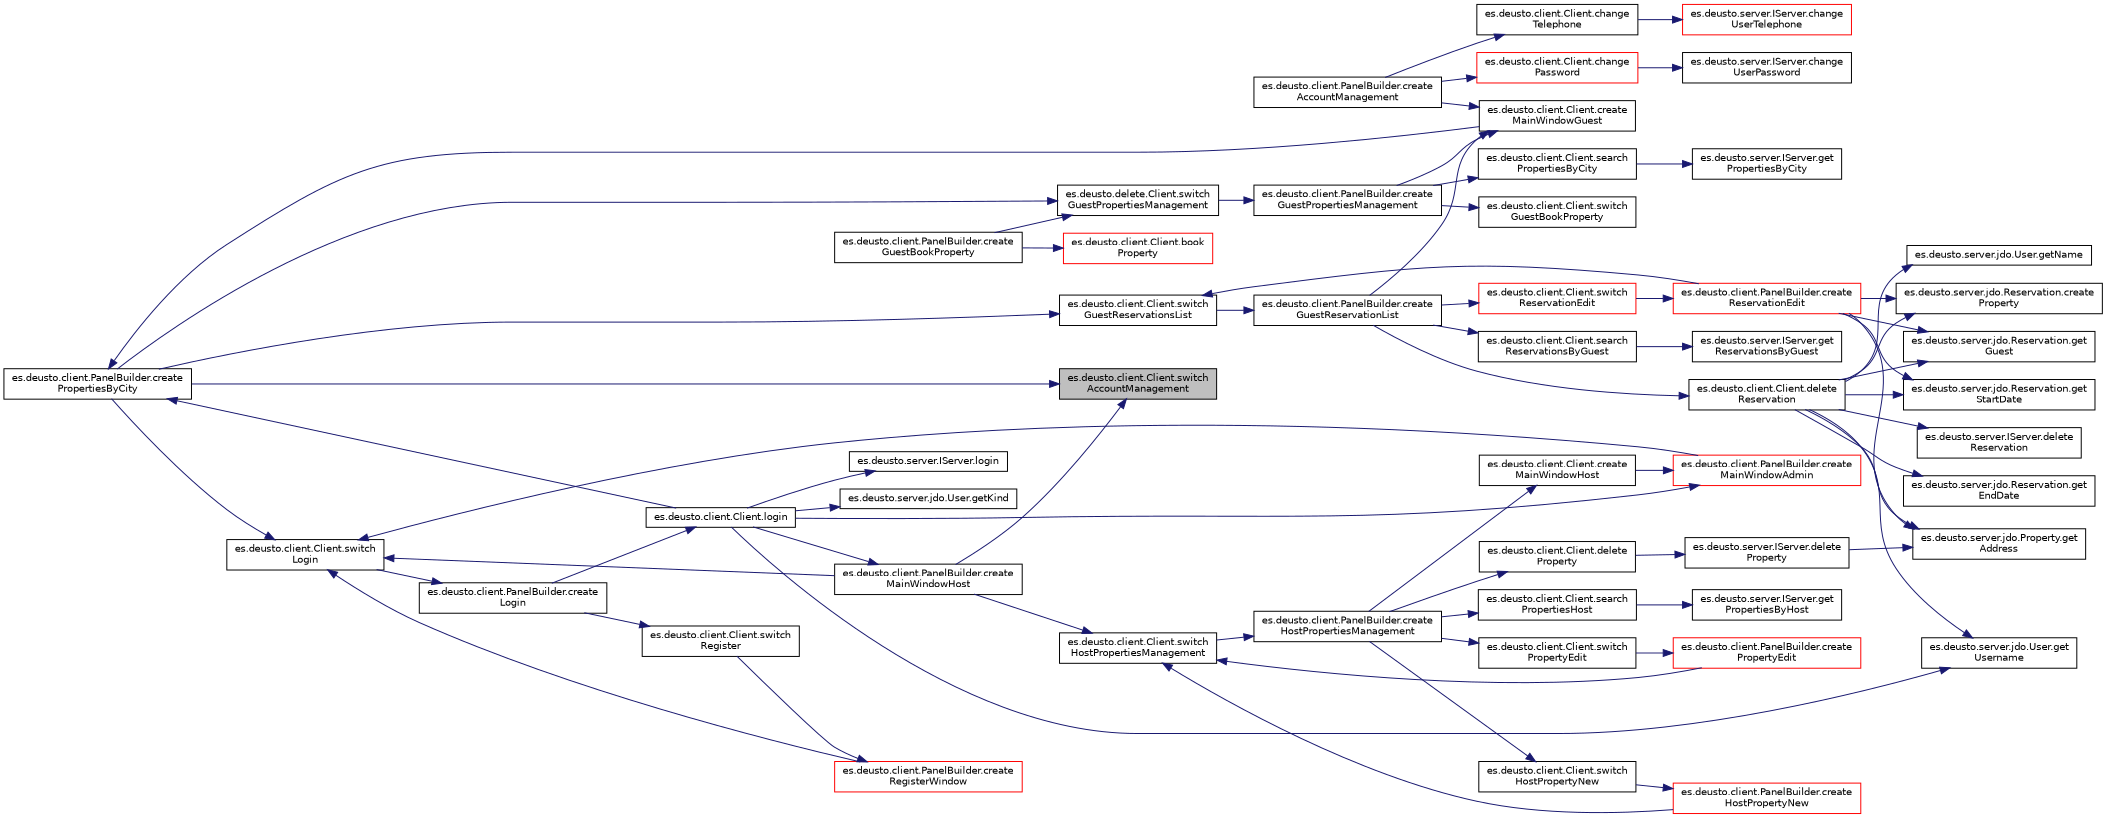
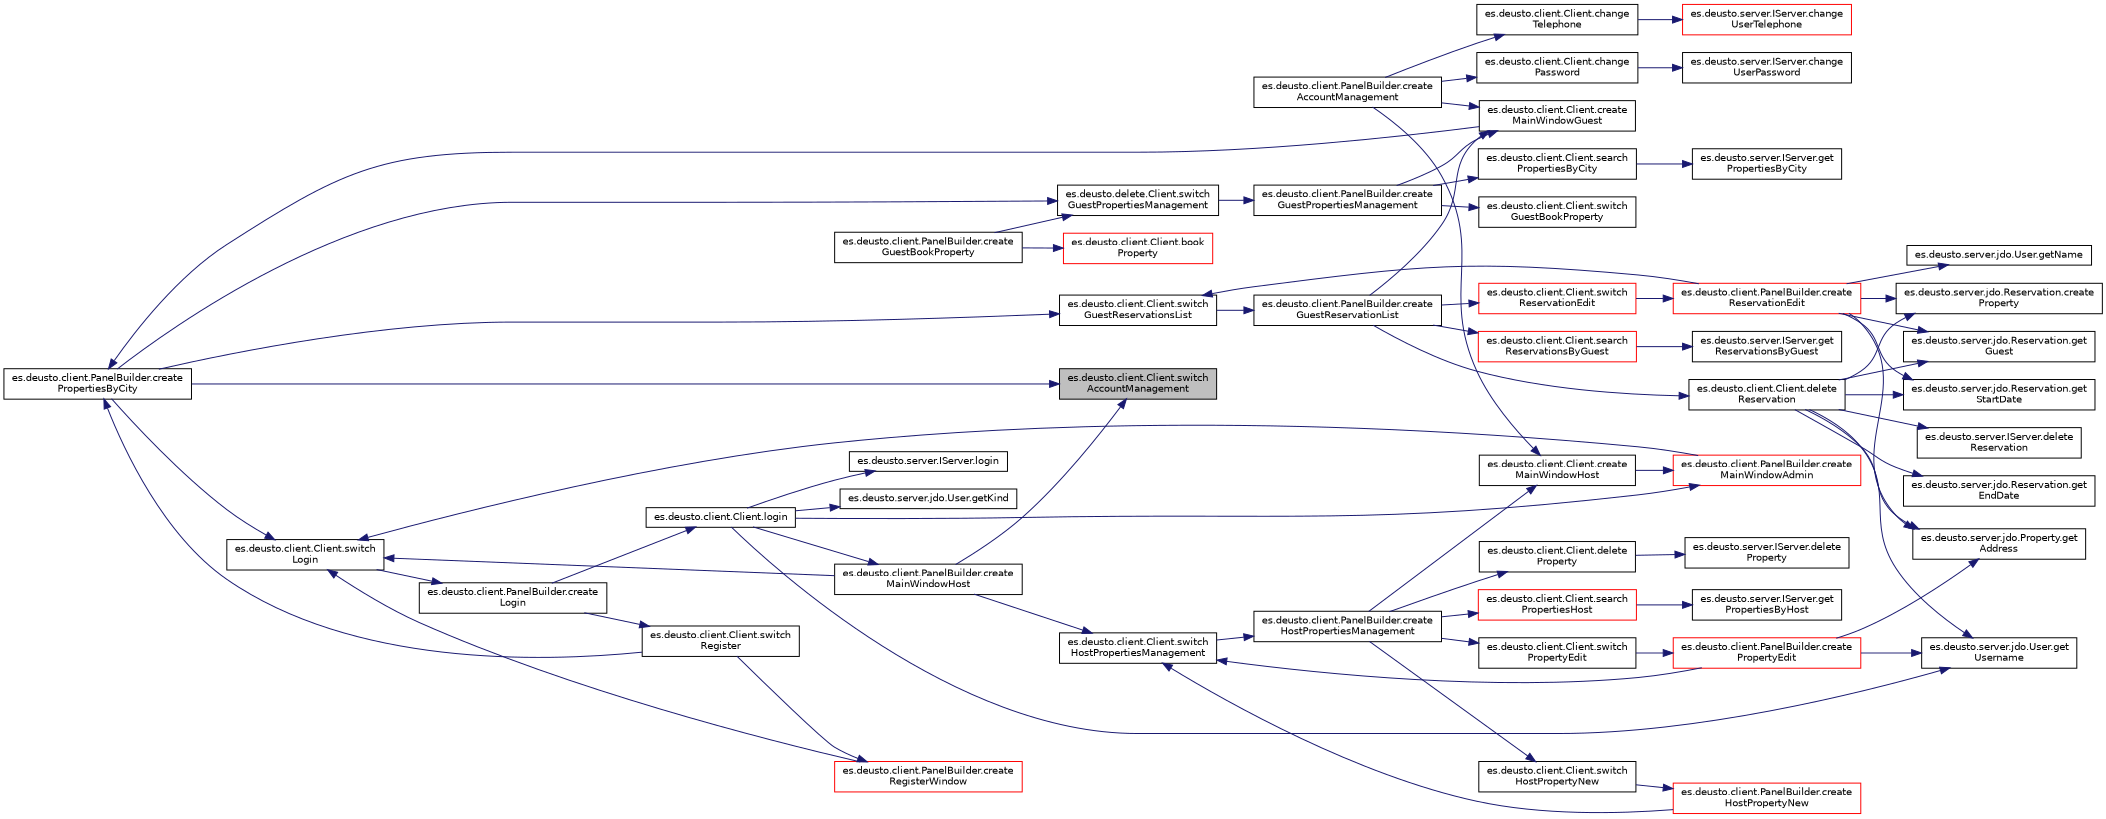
node "es.deusto.client.Client.change Password": color red -> black
edge "es.deusto.client.PanelBuilder.create AccountManagement" -> "es.deusto.client.Client.create MainWindowHost": added
edge "es.deusto.client.Client.delete Reservation" -> "es.deusto.server.jdo.User.getName": now "es.deusto.client.PanelBuilder.create ReservationEdit" -> "es.deusto.server.jdo.User.getName"
node "es.deusto.client.Client.search ReservationsByGuest": color black -> red
edge "es.deusto.client.Client.login" -> "es.deusto.client.PanelBuilder.create PropertiesByCity": now "es.deusto.client.Client.switch Register" -> "es.deusto.client.PanelBuilder.create PropertiesByCity"
edge "es.deusto.server.IServer.delete Property" -> "es.deusto.server.jdo.Property.get Address": now "es.deusto.client.PanelBuilder.create PropertyEdit" -> "es.deusto.server.jdo.Property.get Address"
node "es.deusto.client.Client.search PropertiesHost": color black -> red
edge "es.deusto.client.PanelBuilder.create PropertyEdit" -> "es.deusto.server.jdo.User.get Username": added
